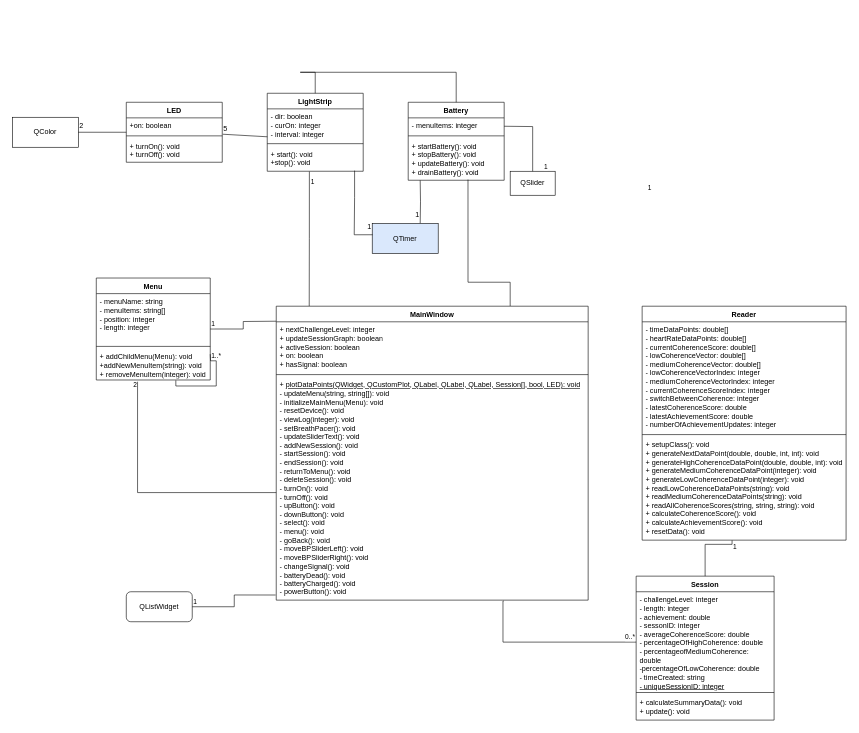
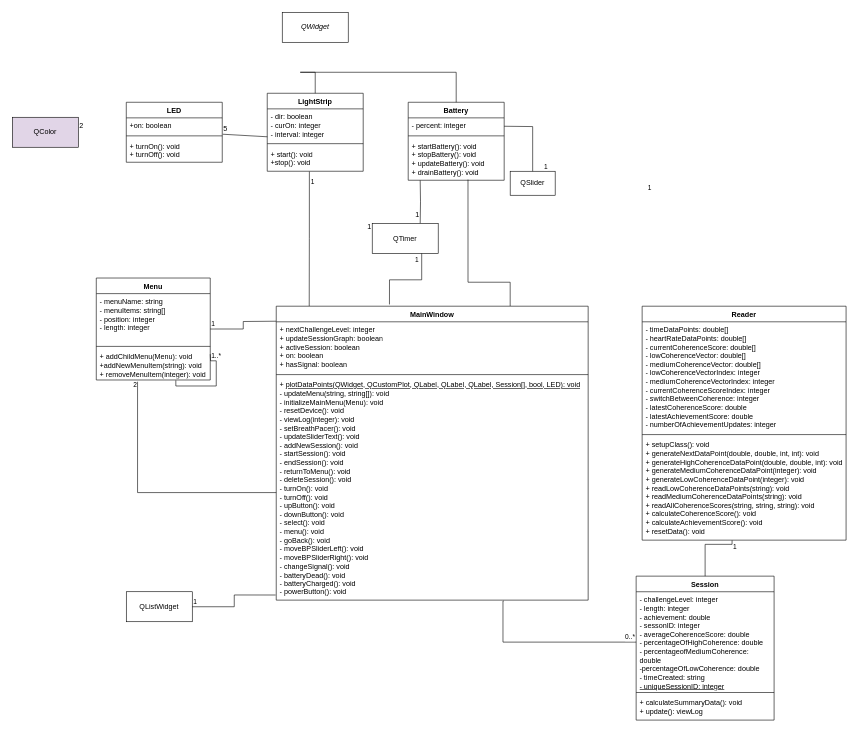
node "QWidget": added
node "- menuItems: integer": label "- menuItems: integer" -> "- percent: integer"
node "QColor": fillcolor #ffffff -> #e1d5e7
edge "+on: boolean" -- "QColor": removed
edge "+ start(): void +stop(): void" -- "QTimer": removed
node "QTimer": fillcolor #dae8fc -> #ffffff
edge "QTimer" -- "MainWindow": added, label "1"
node "QListWidget": shape rounded rectangle -> rectangle
node "+ calculateSummaryData(): void + update(): void": label "+ calculateSummaryData(): void + update(): void" -> "+ calculateSummaryData(): void + update(): viewLog"
